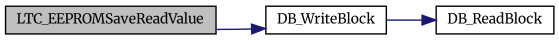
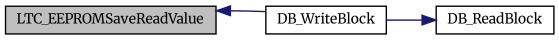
edge "LTC_EEPROMSaveReadValue" -> "DB_WriteBlock": reversed
